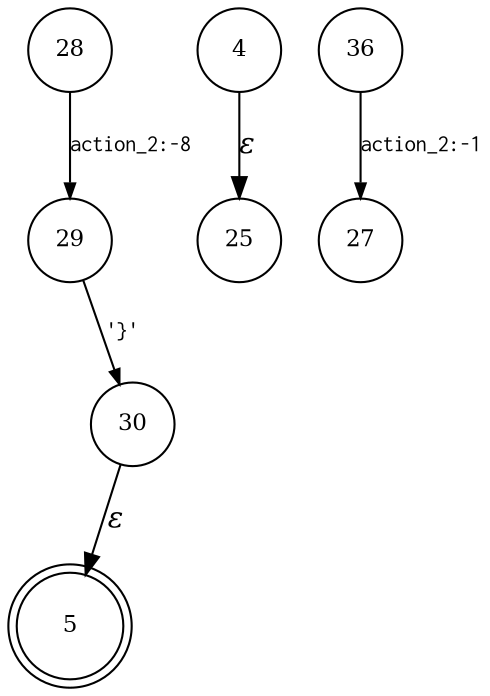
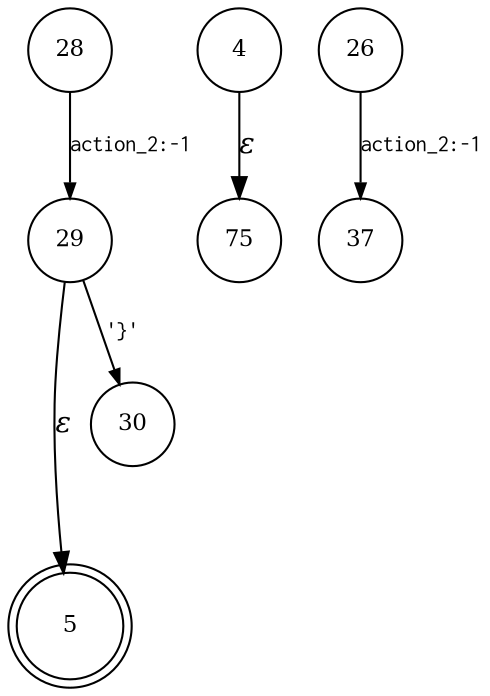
node "36": label "36" -> "26"
edge "28" -> "29": label "action_2:-8" -> "action_2:-1"
node "25": label "25" -> "75"
node "27": label "27" -> "37"
edge "30" -> "5": now "29" -> "5"
